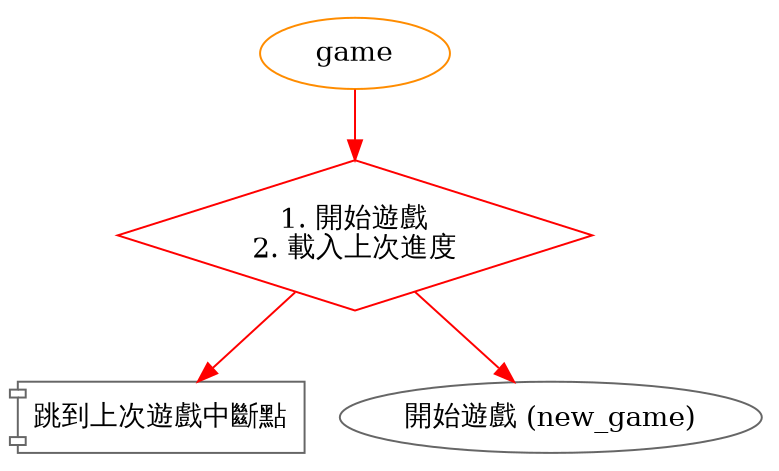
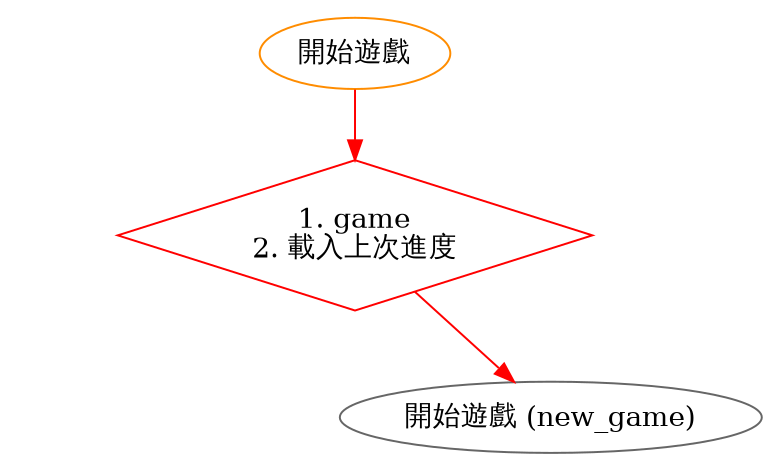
node "game": label "game" -> "開始遊戲"
node "1. 開始遊戲 2. 載入上次進度": label "1. 開始遊戲 2. 載入上次進度" -> "1. game 2. 載入上次進度"
node "跳到上次遊戲中斷點": removed
